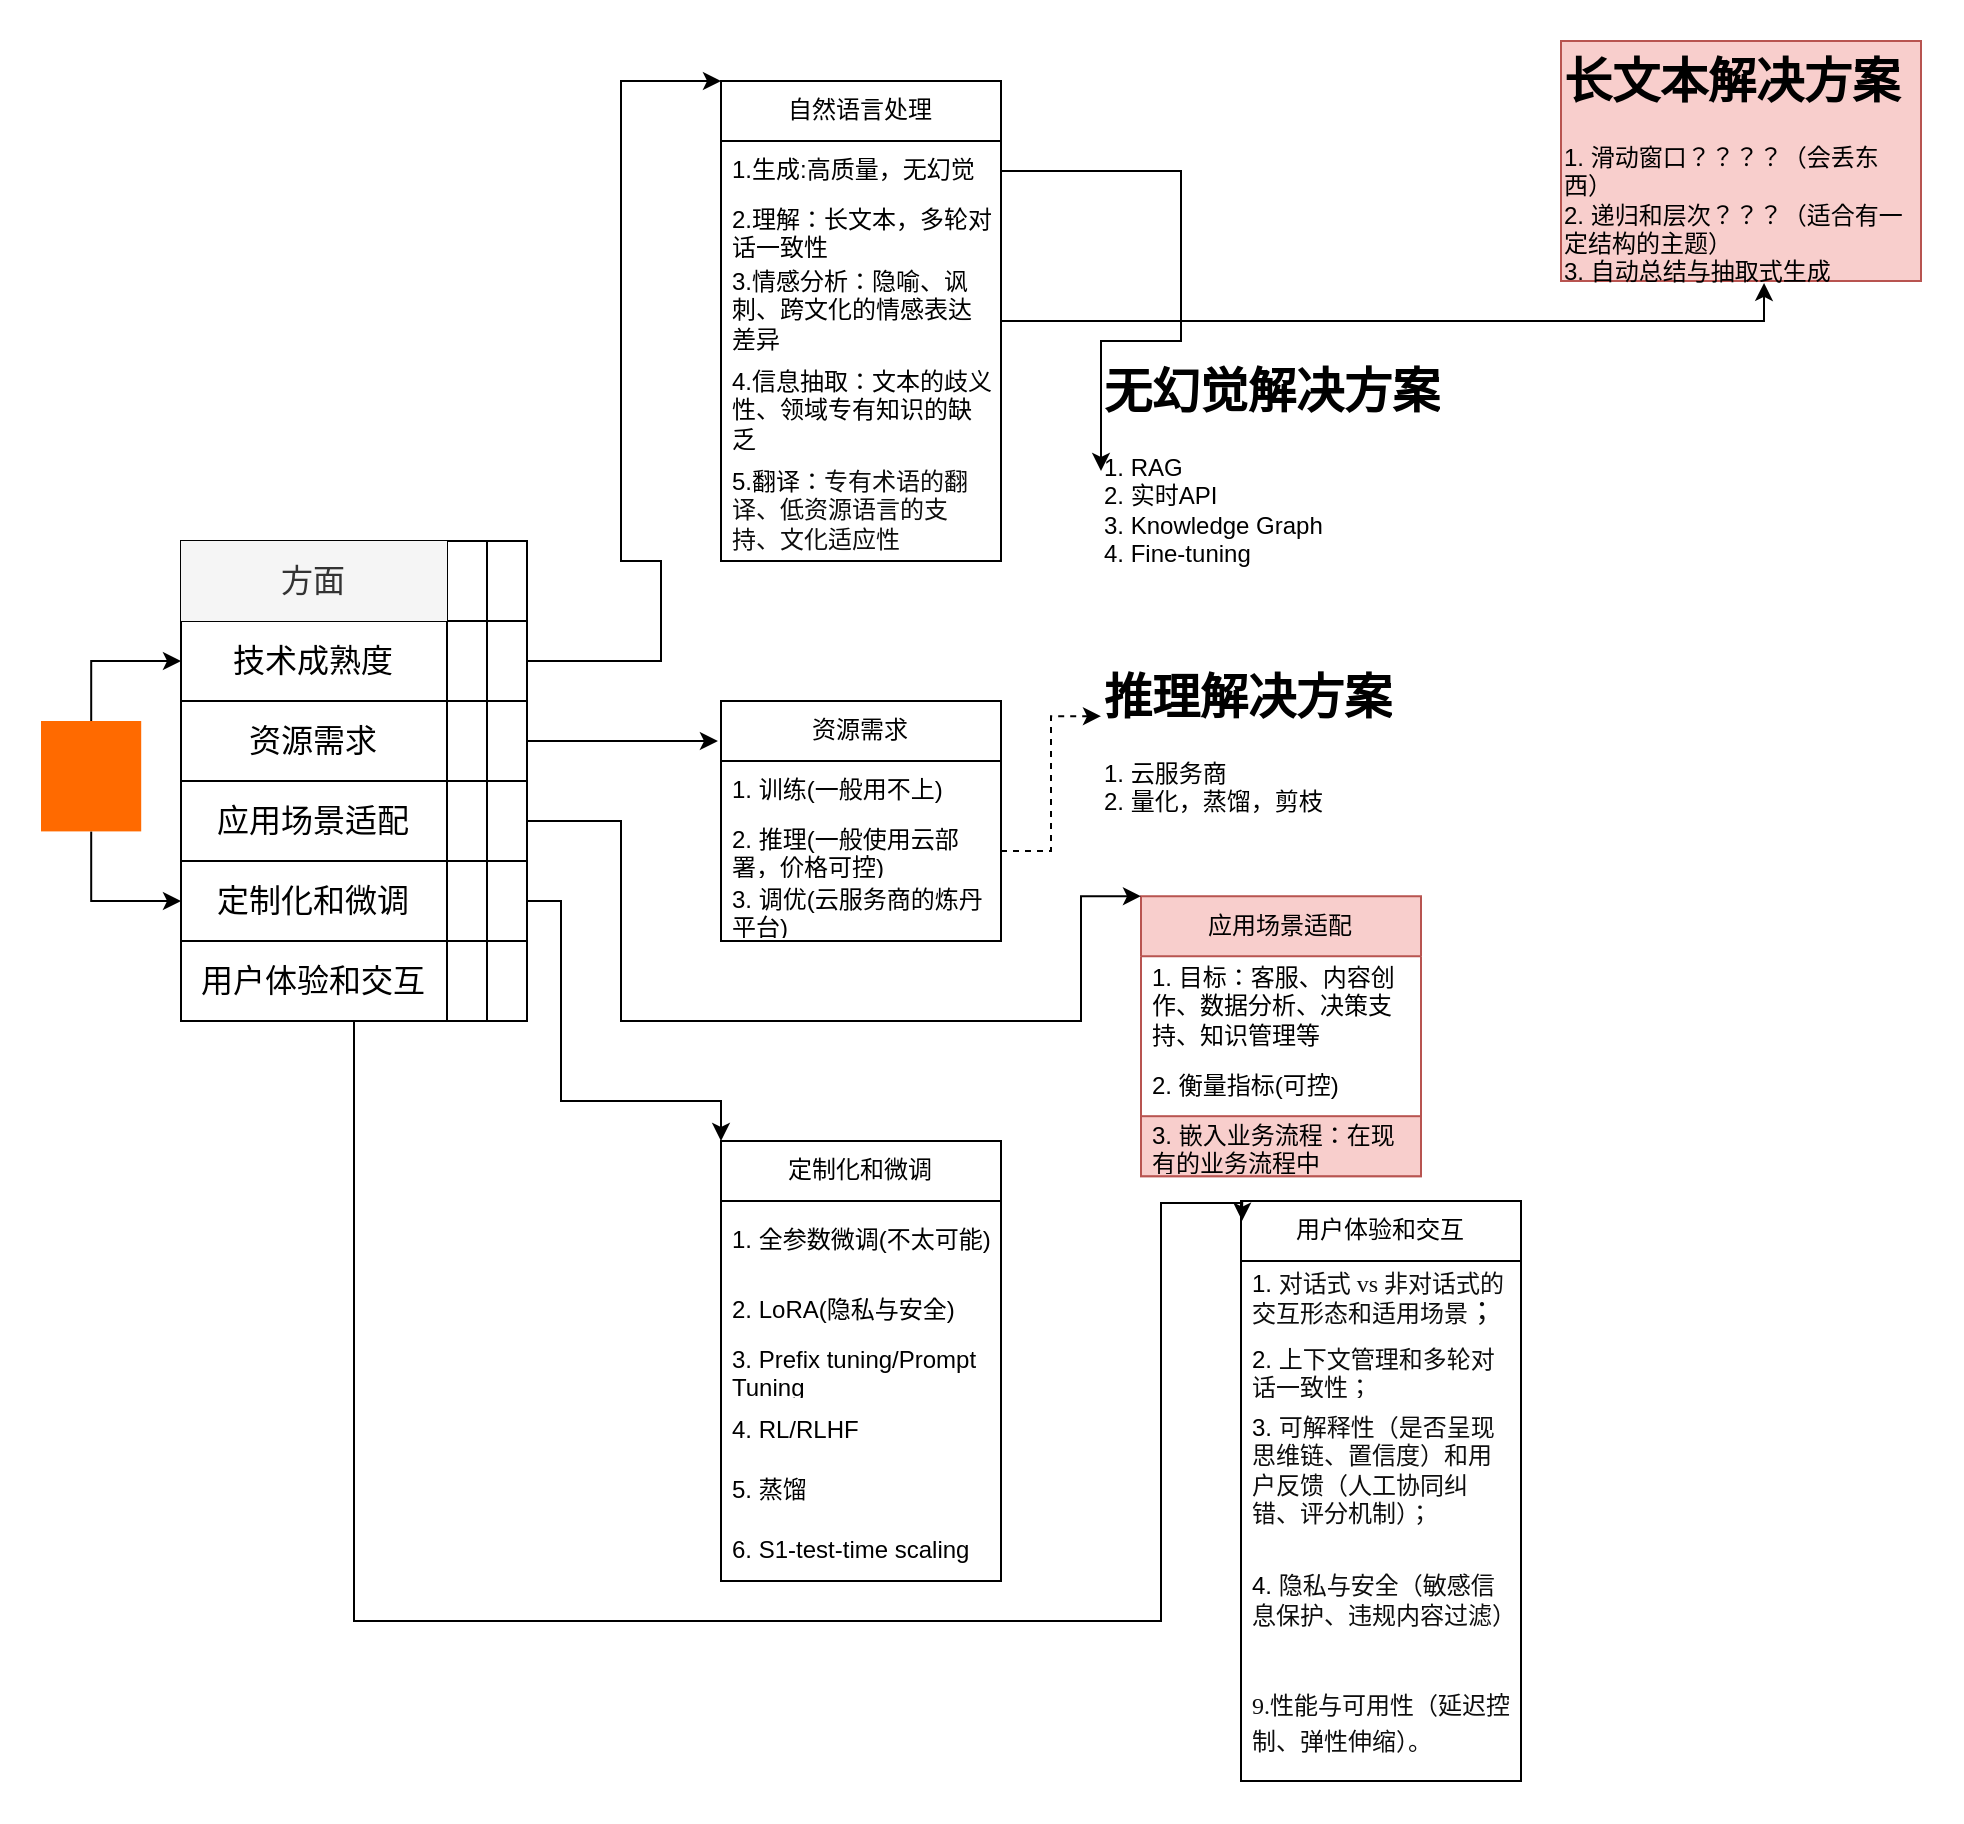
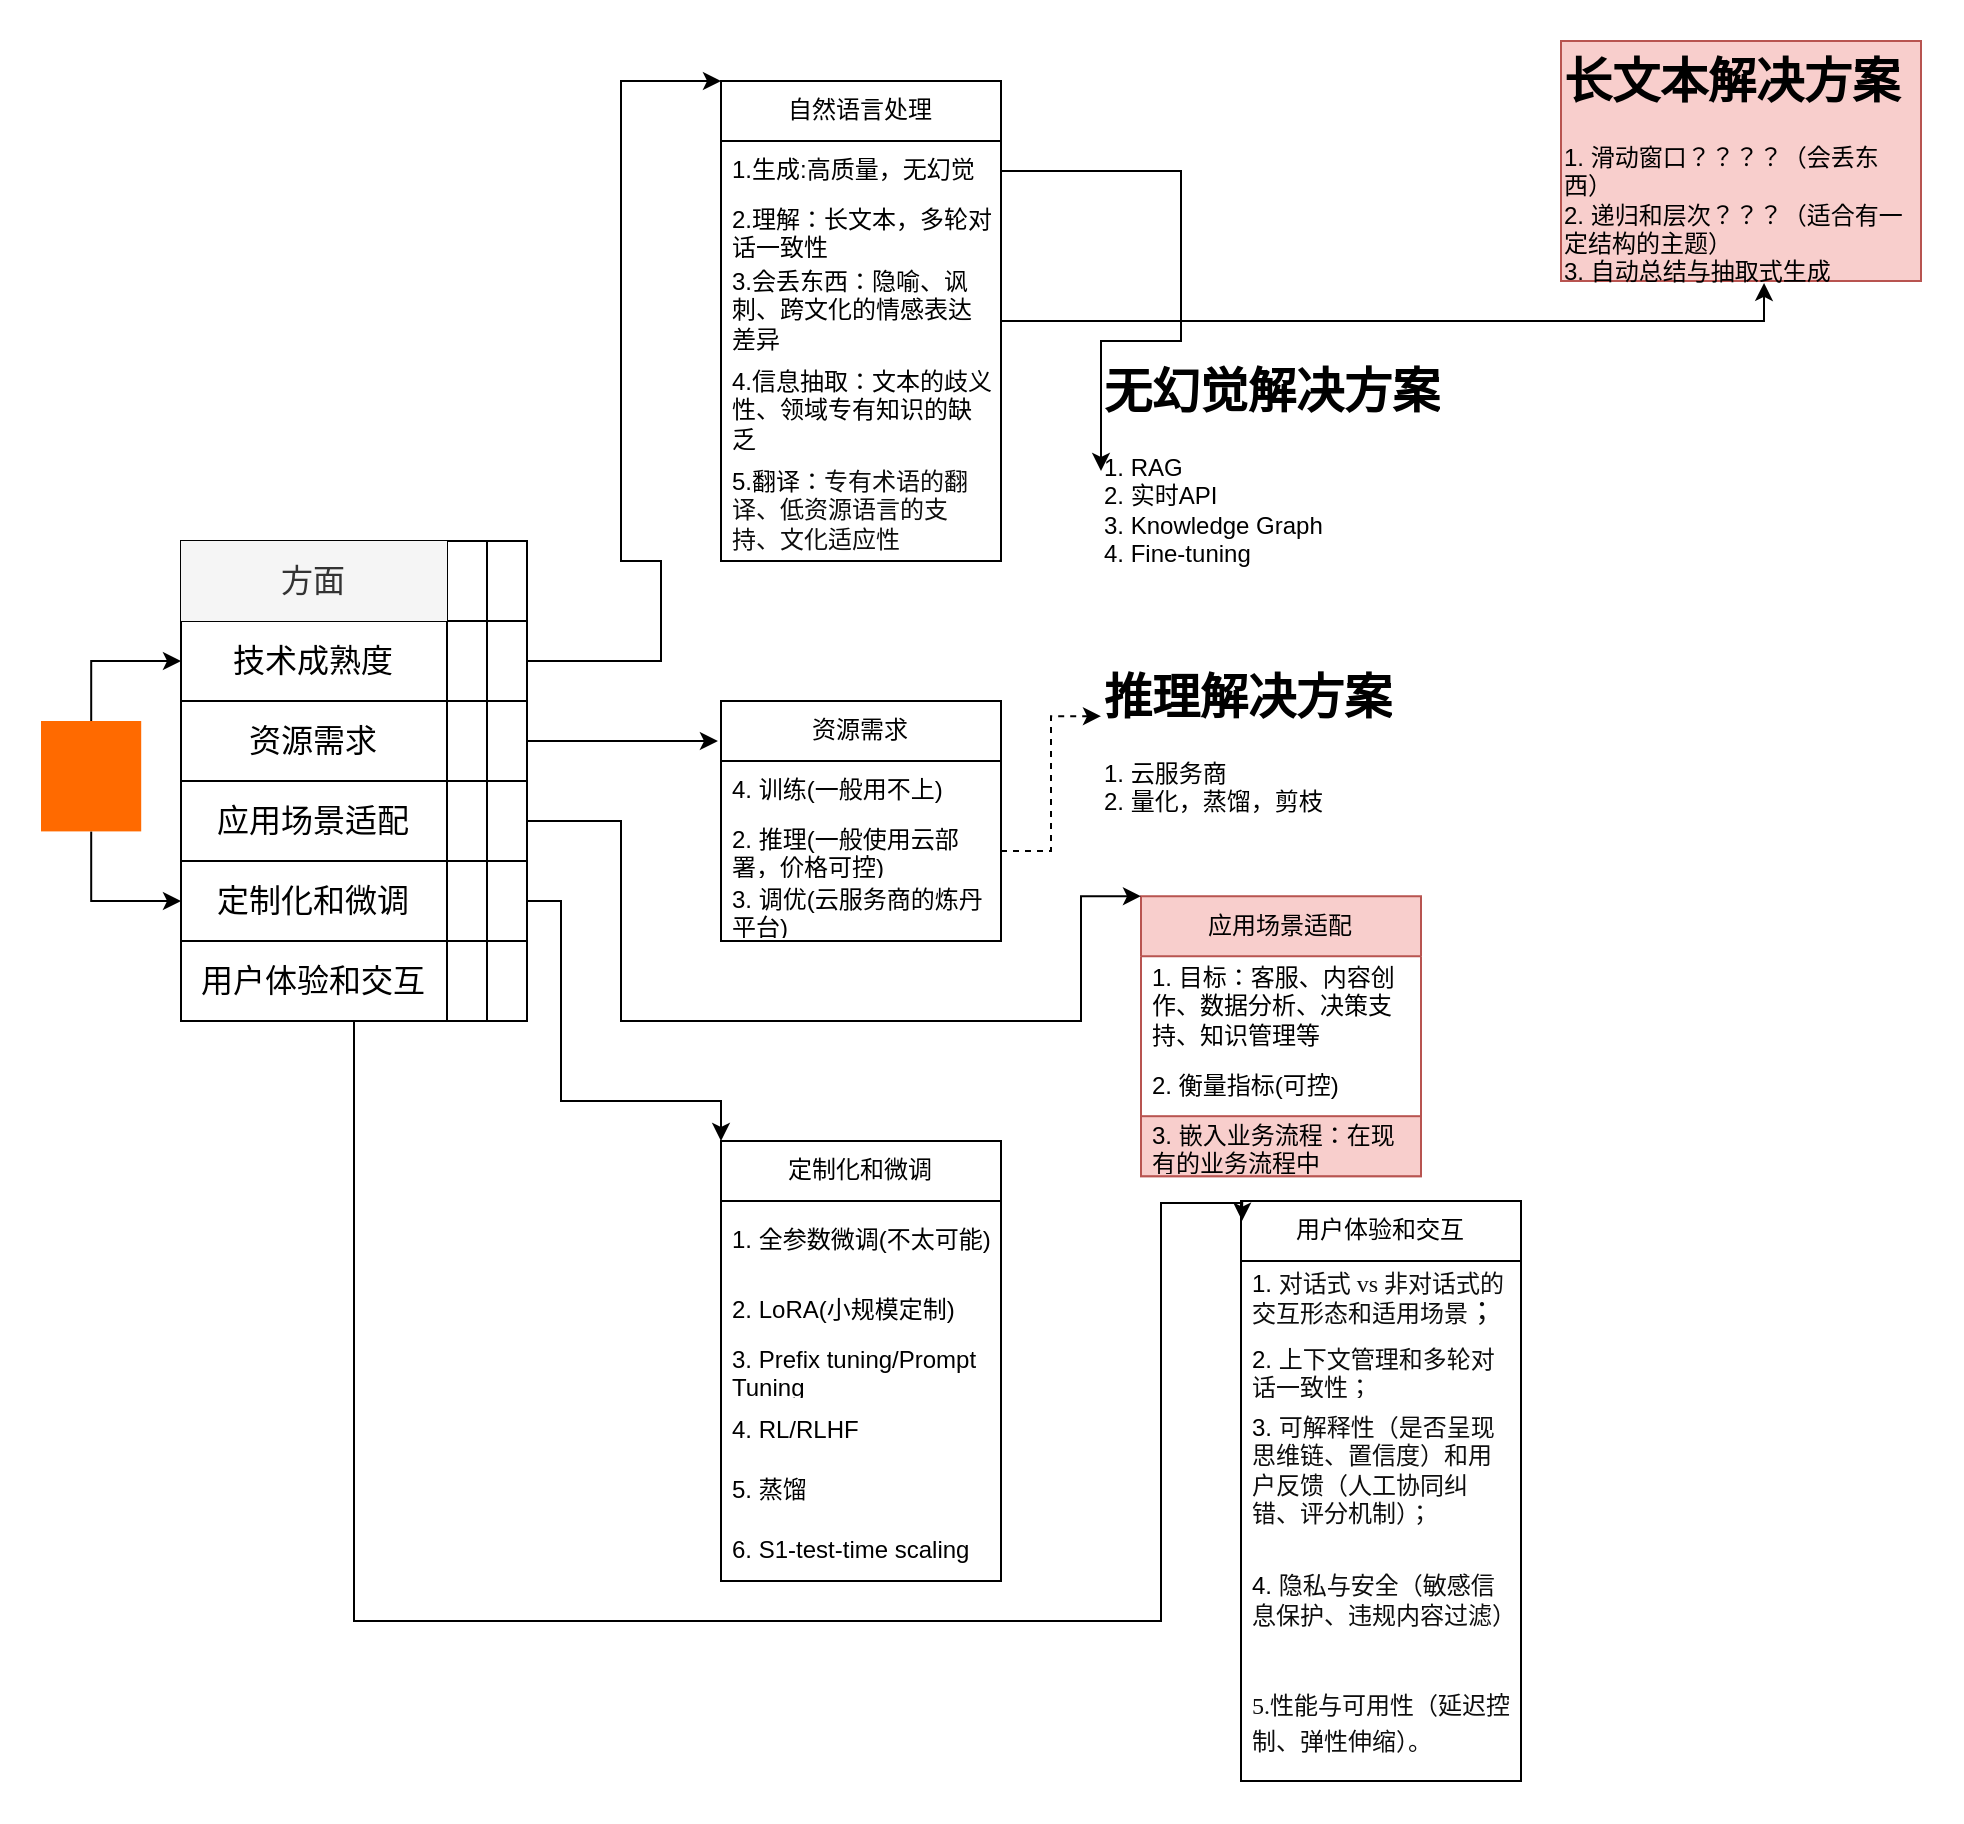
node "3.情感分析：隐喻、讽刺、跨文化的情感表达差异": label "3.情感分析：隐喻、讽刺、跨文化的情感表达差异" -> "3.会丢东西：隐喻、讽刺、跨文化的情感表达差异"
node "1. 训练(一般用不上)": label "1. 训练(一般用不上)" -> "4. 训练(一般用不上)"
node "2. LoRA(隐私与安全)": label "2. LoRA(隐私与安全)" -> "2. LoRA(小规模定制)"
node "9.性能与可用性（延迟控制、弹性伸缩）。": label "9.性能与可用性（延迟控制、弹性伸缩）。" -> "5.性能与可用性（延迟控制、弹性伸缩）。"
